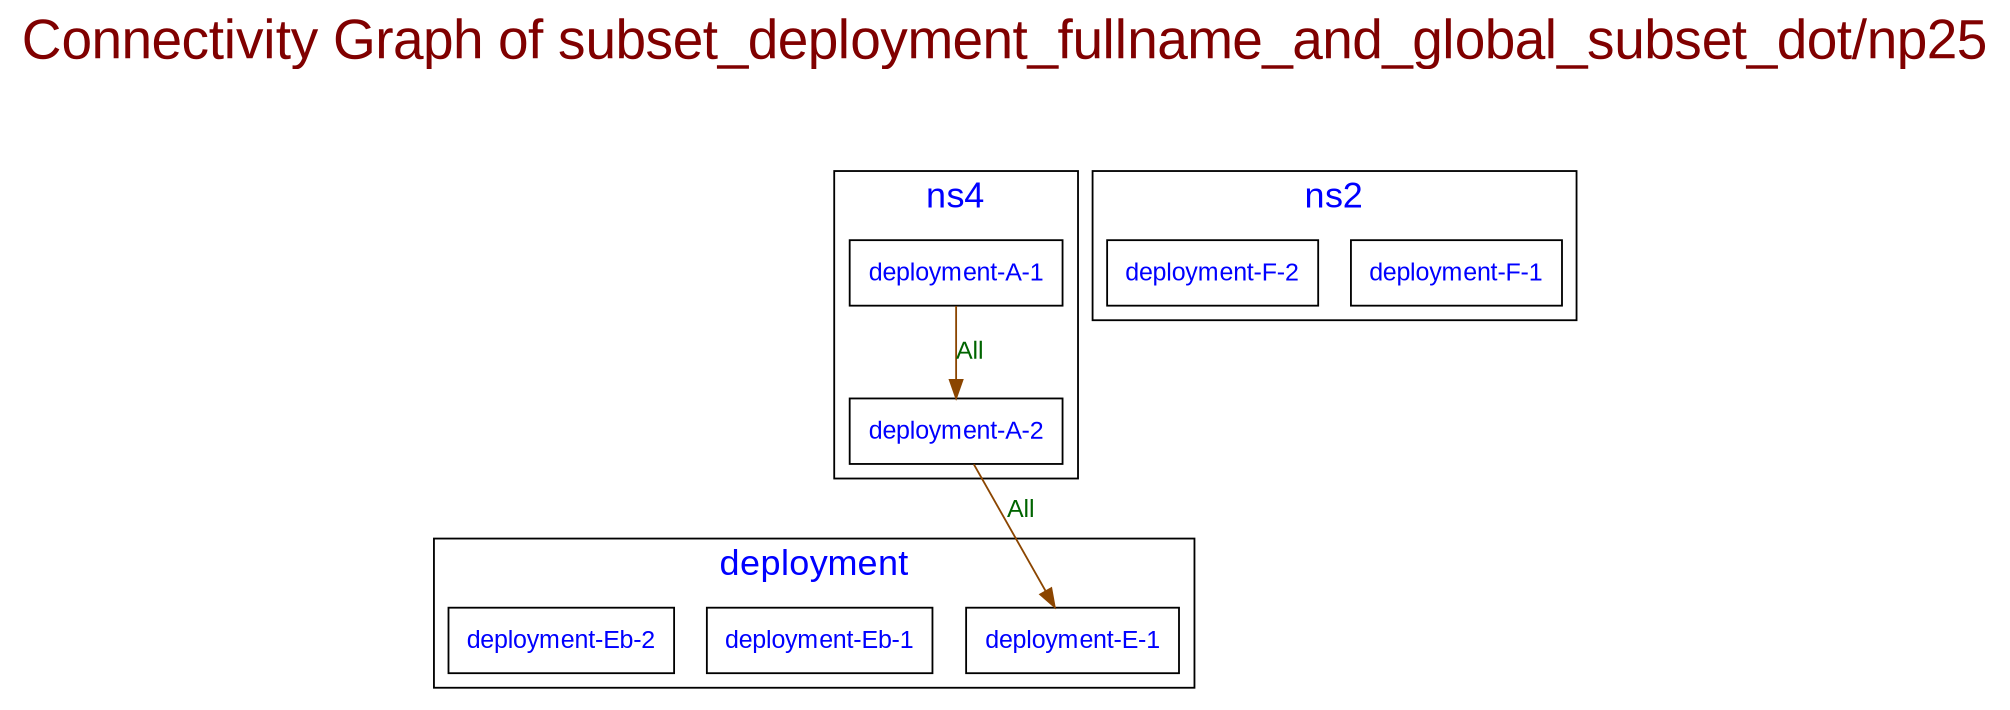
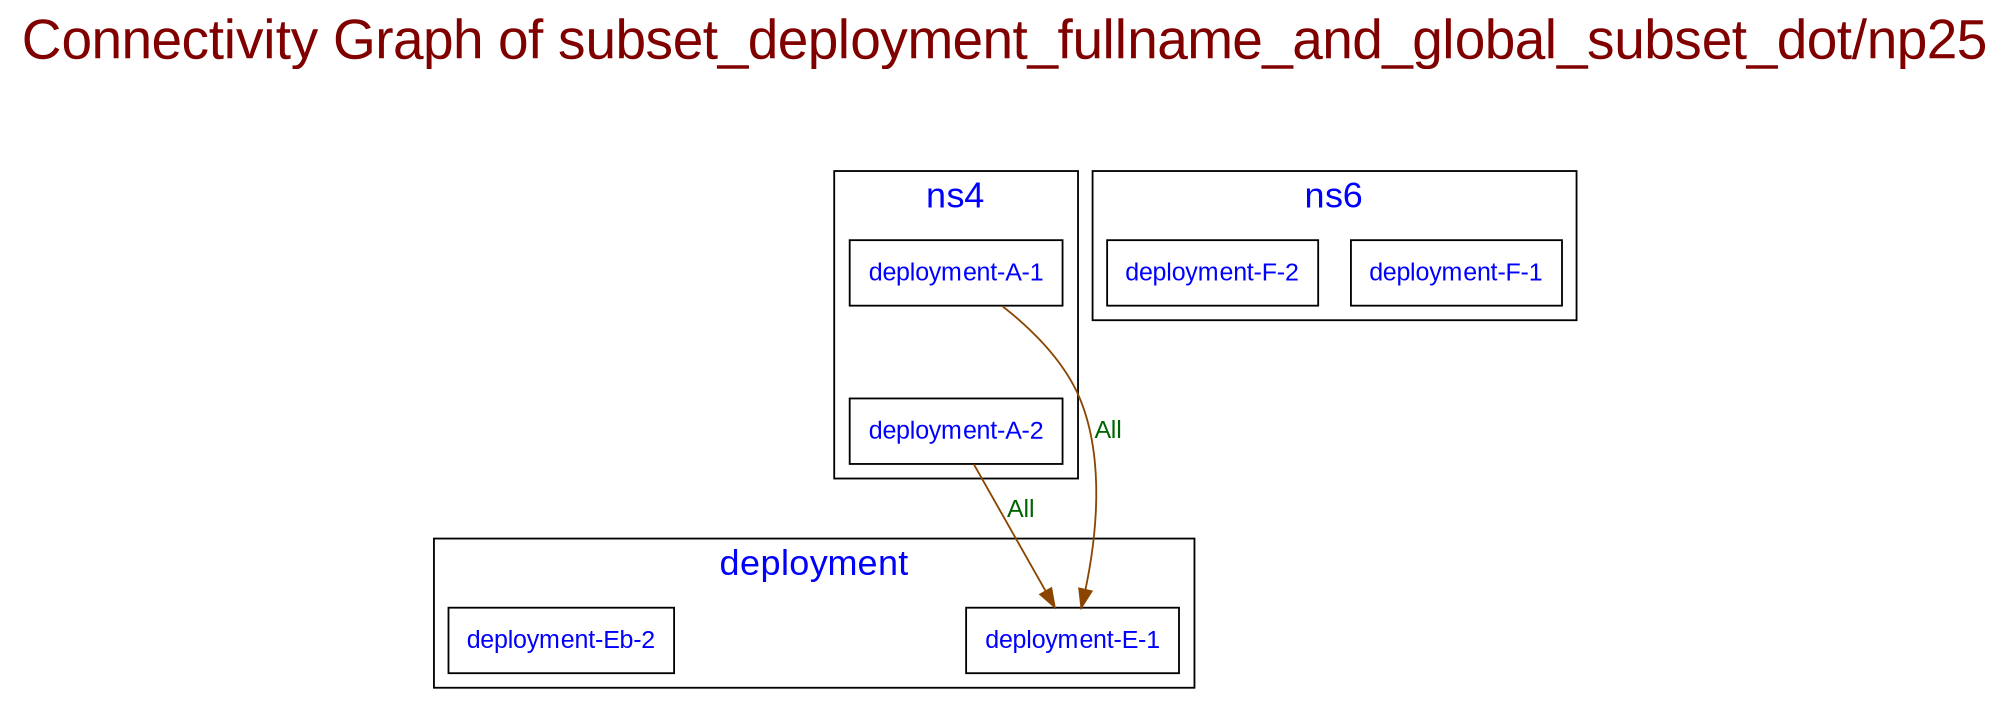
cluster "ns2": label "ns2" -> "ns6"
edge "deployment-A-1" -- "deployment-A-2": now "deployment-A-1" -- "deployment-E-1"
node "deployment-Eb-1": removed
